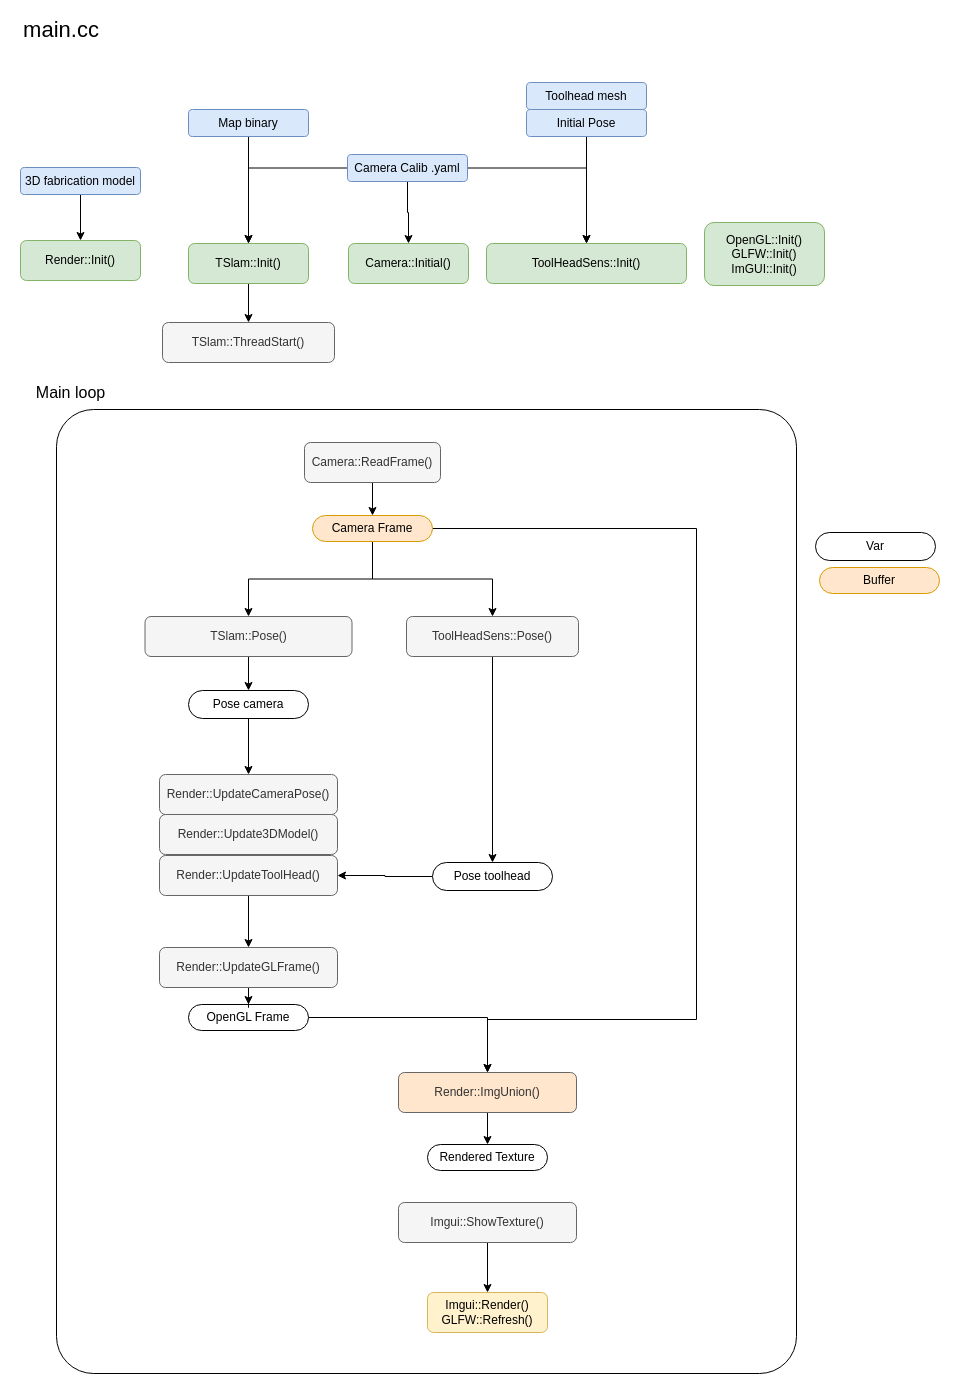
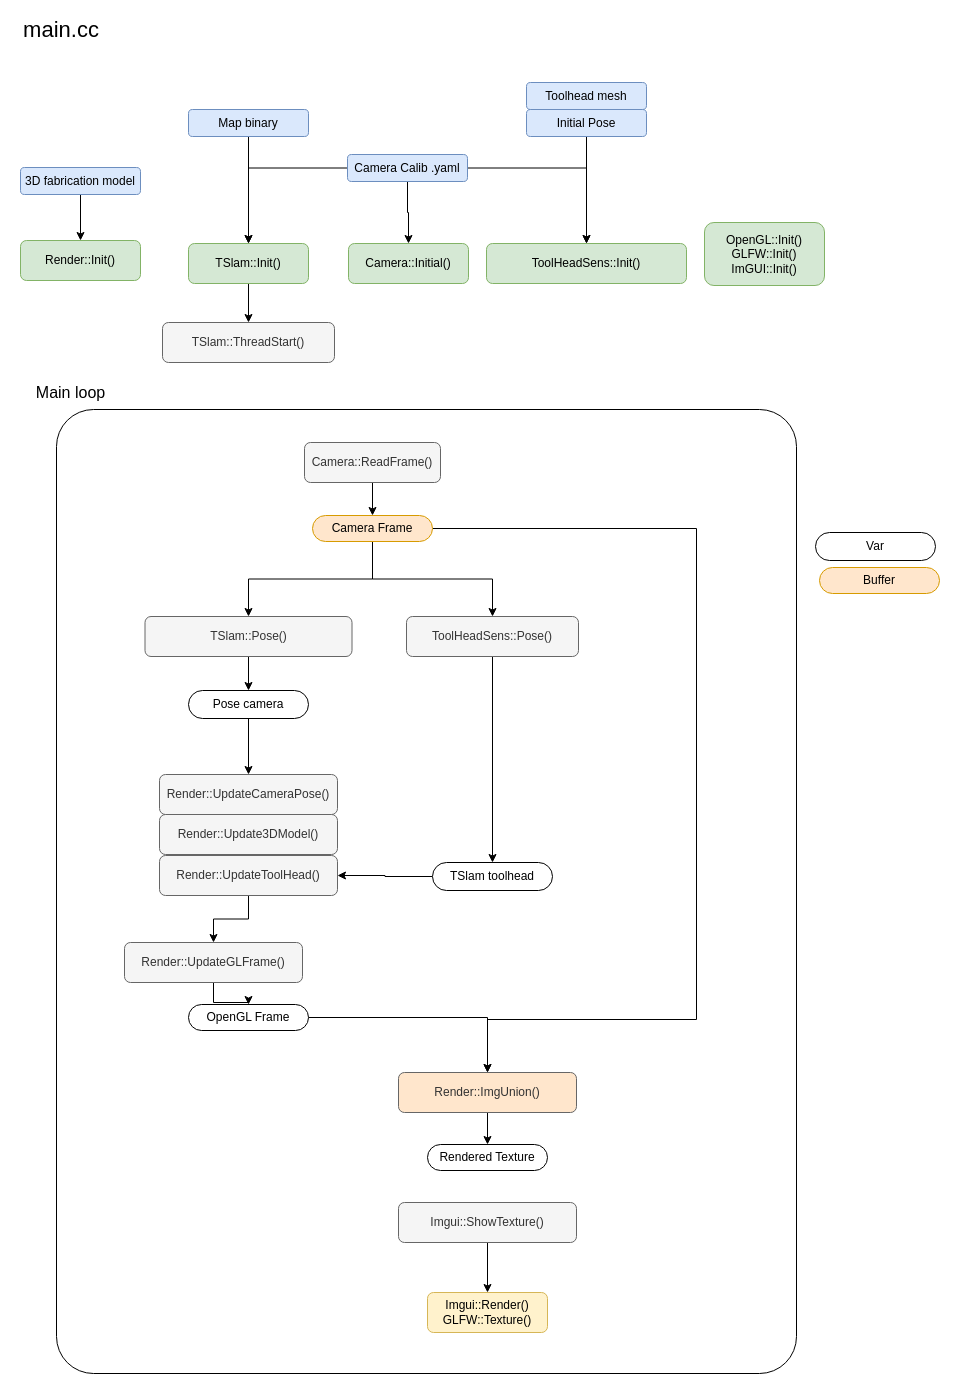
node "Pose toolhead": label "Pose toolhead" -> "TSlam toolhead"
node "Render::UpdateGLFrame()": moved (249, 968) -> (214, 963)
node "Imgui::Render() GLFW::Refresh()": label "Imgui::Render() GLFW::Refresh()" -> "Imgui::Render() GLFW::Texture()"
